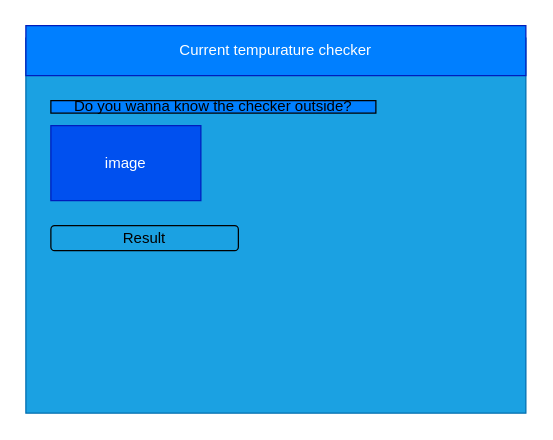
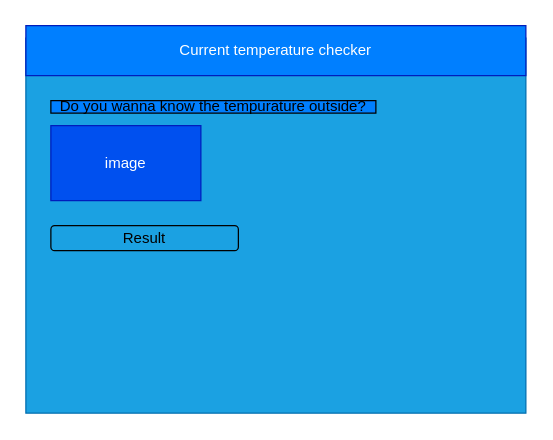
node "Current tempurature checker": label "Current tempurature checker" -> "Current temperature checker"
node "Do you wanna know the checker outside?": label "Do you wanna know the checker outside?" -> "Do you wanna know the tempurature outside?"
